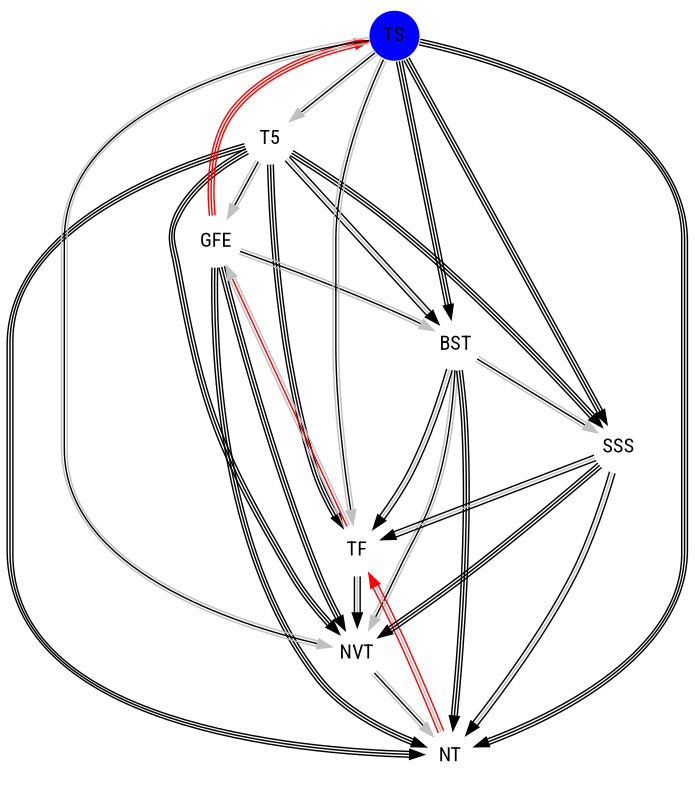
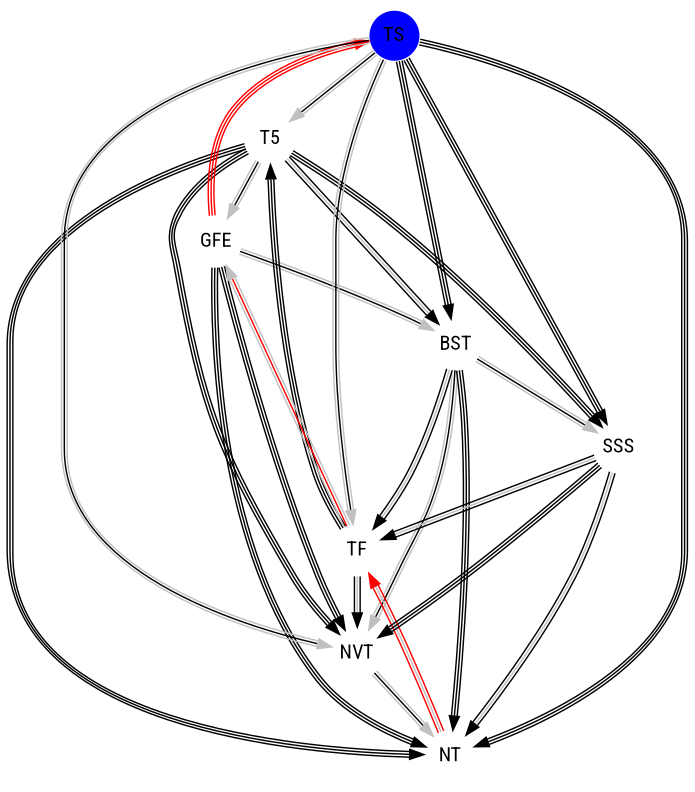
edge "T5" -> "TF": reversed
